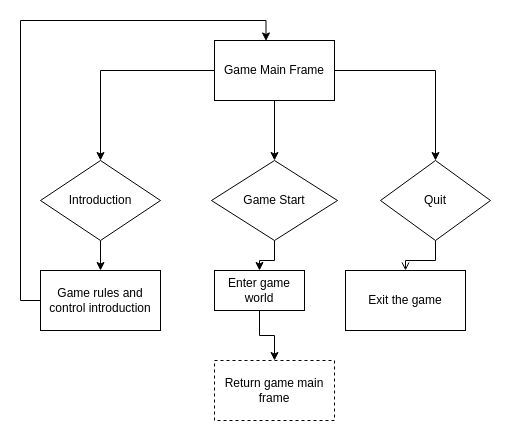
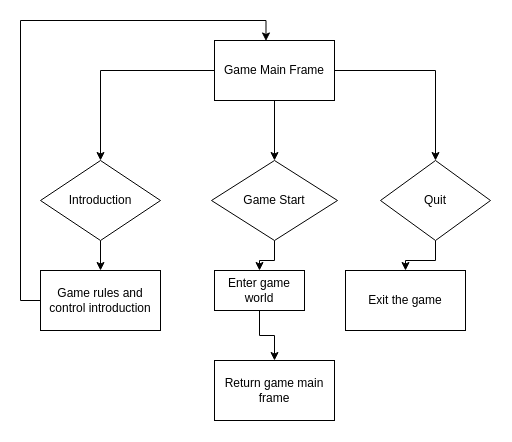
edge "Quit" -> "Exit the game": arrowhead open -> classic
node "Return game main frame": style dashed -> solid
